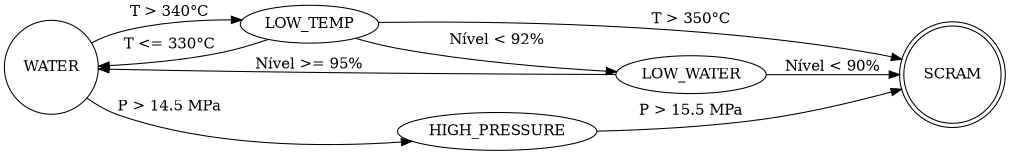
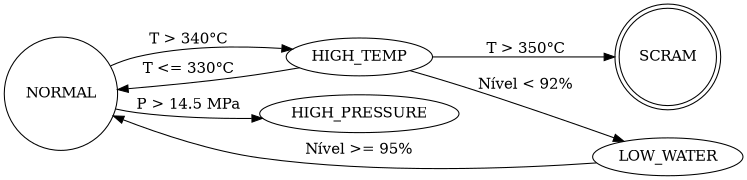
node "LOW_TEMP": label "LOW_TEMP" -> "HIGH_TEMP"
node "WATER": label "WATER" -> "NORMAL"
edge "LOW_WATER" -> "SCRAM": removed, label "Nível < 90%"
edge "HIGH_PRESSURE" -> "SCRAM": removed, label "P > 15.5 MPa"
